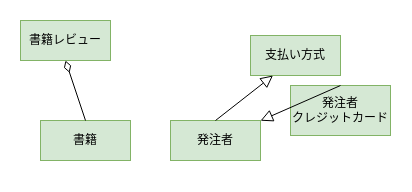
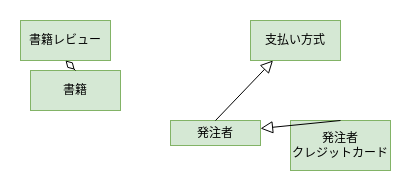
node "支払い方式": moved (296, 56) -> (296, 41)
node "発注者 クレジットカード": moved (341, 111) -> (341, 146)
node "書籍": moved (86, 141) -> (76, 91)
node "発注者": size 90x40 -> 90x25
